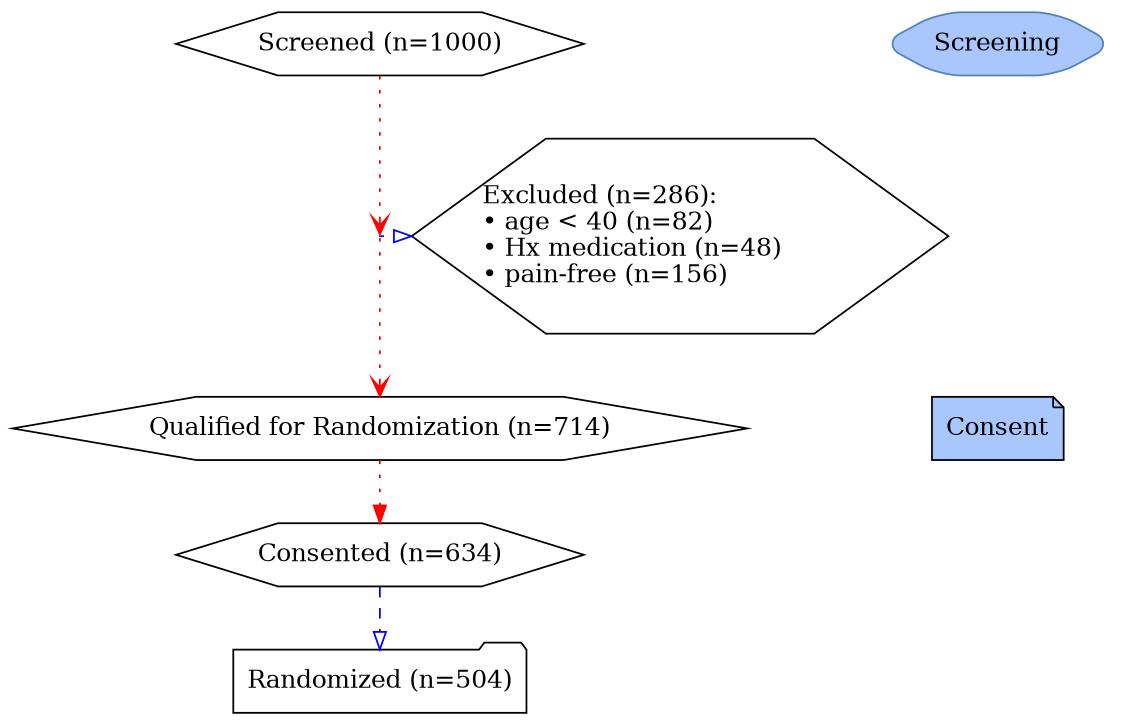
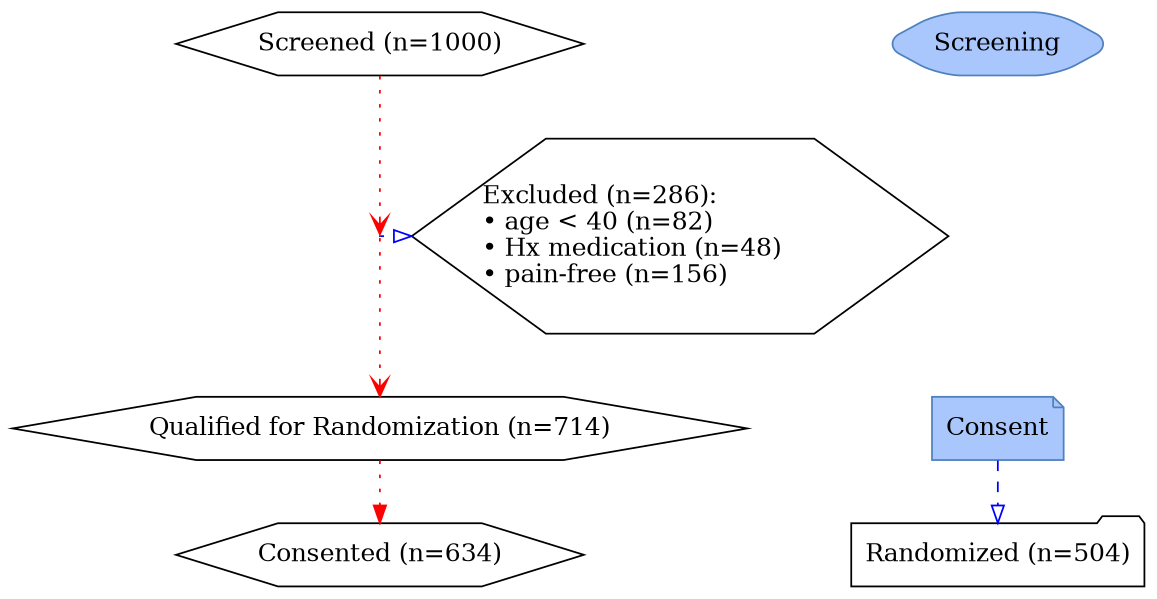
node "Consent": color black -> #4f81bd
edge "Consented (n=634)" -> "Randomized (n=504)": now "Consent" -> "Randomized (n=504)"
